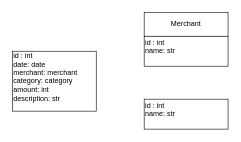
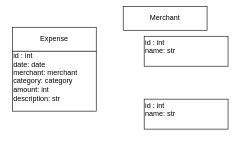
node "Merchant": moved (186, 24) -> (165, 18)
node "Expense": added
